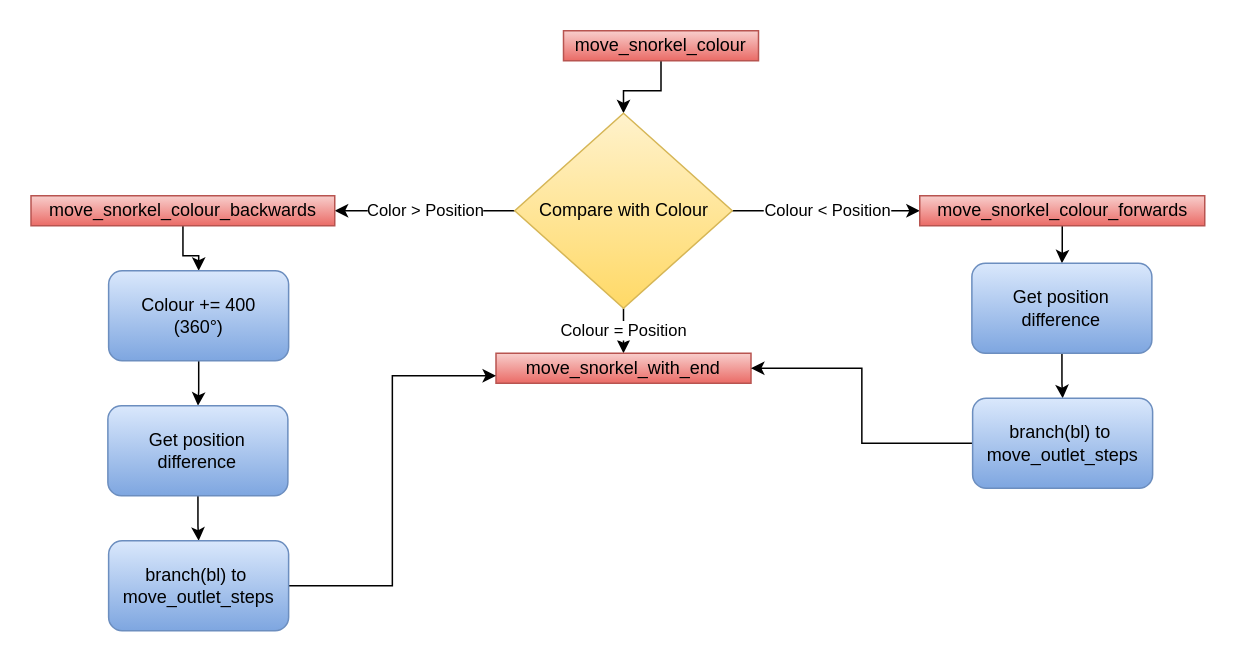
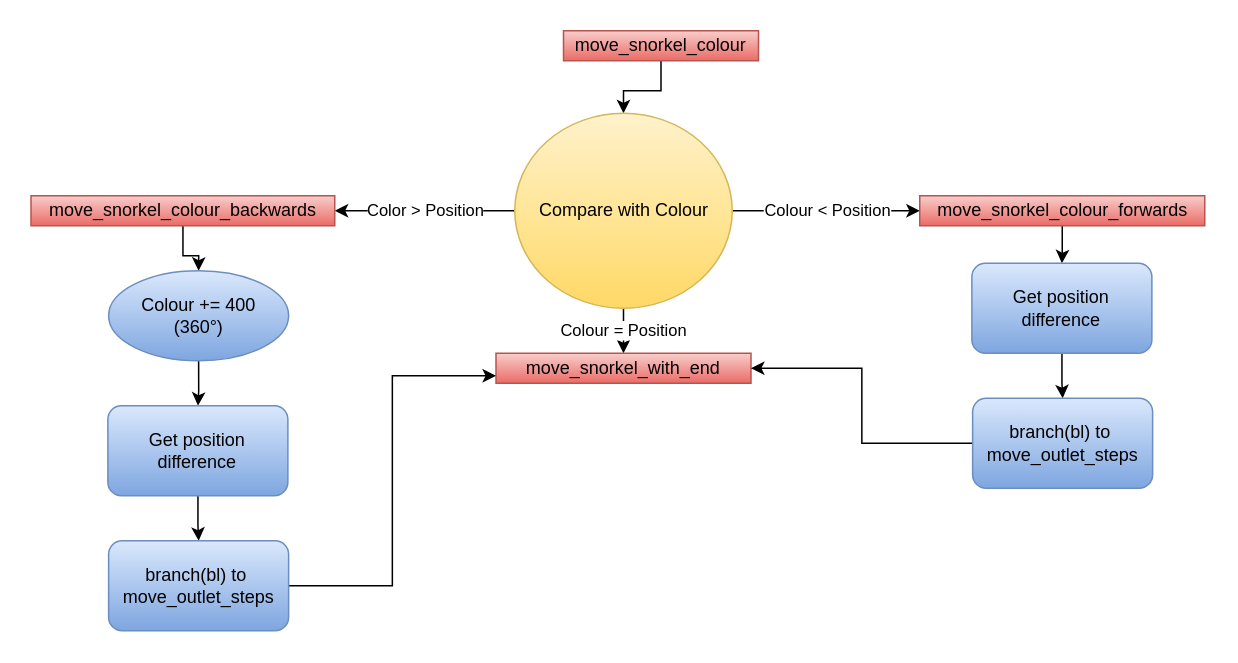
node "Compare with Colour": shape diamond -> ellipse
node "Colour += 400 (360°)": shape rounded rectangle -> ellipse
